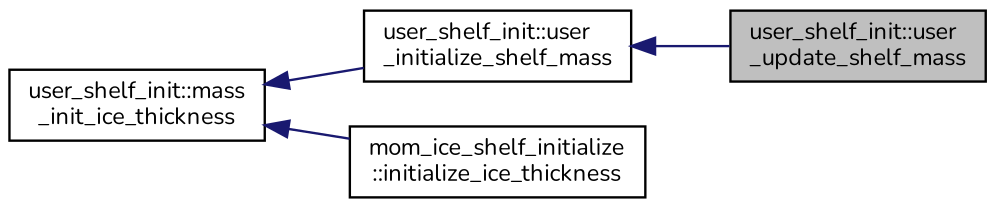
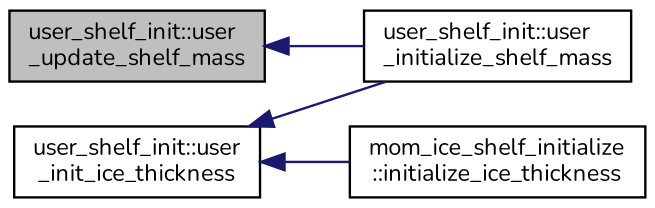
edge "user_shelf_init::user _update_shelf_mass" -> "user_shelf_init::user _initialize_shelf_mass": reversed
node "user_shelf_init::mass _init_ice_thickness": label "user_shelf_init::mass _init_ice_thickness" -> "user_shelf_init::user _init_ice_thickness"
